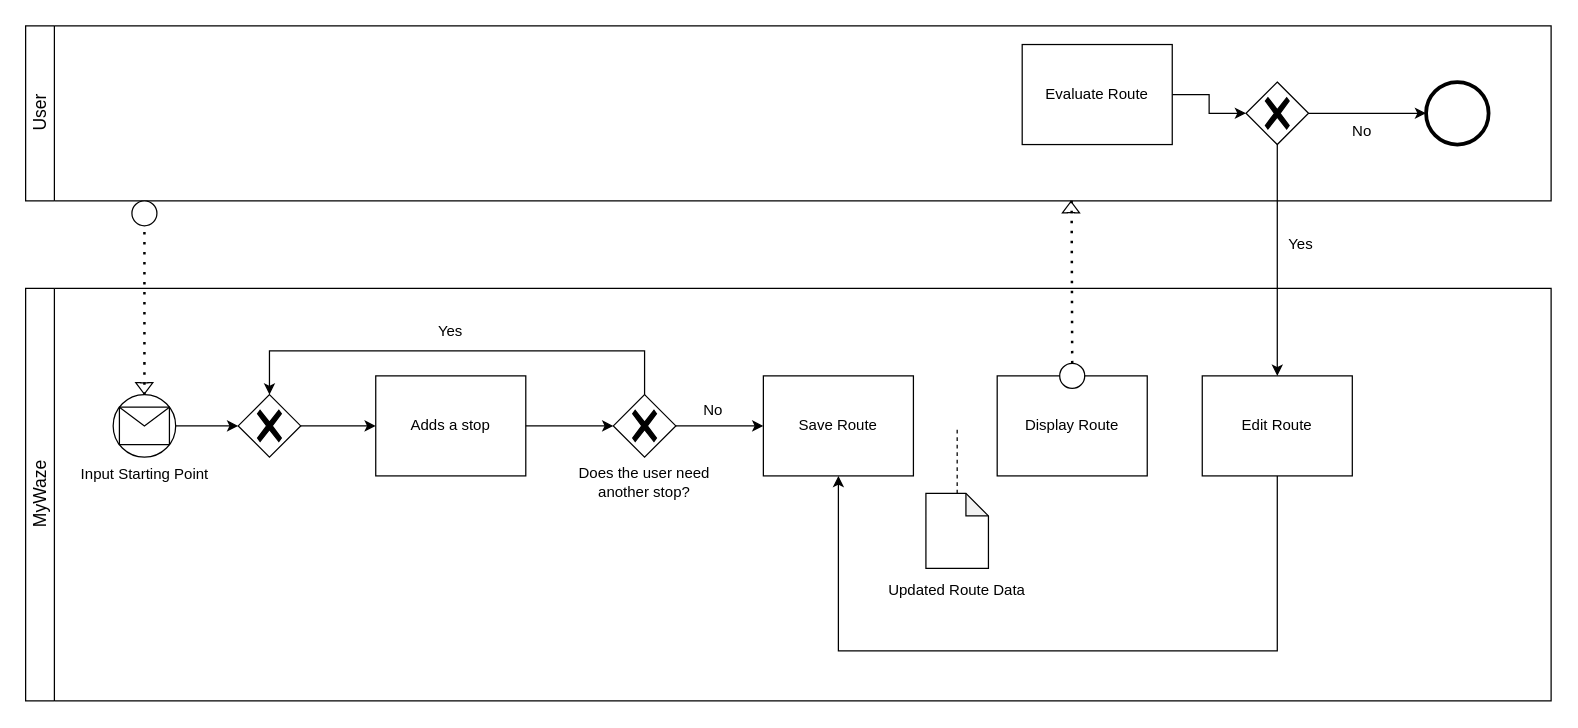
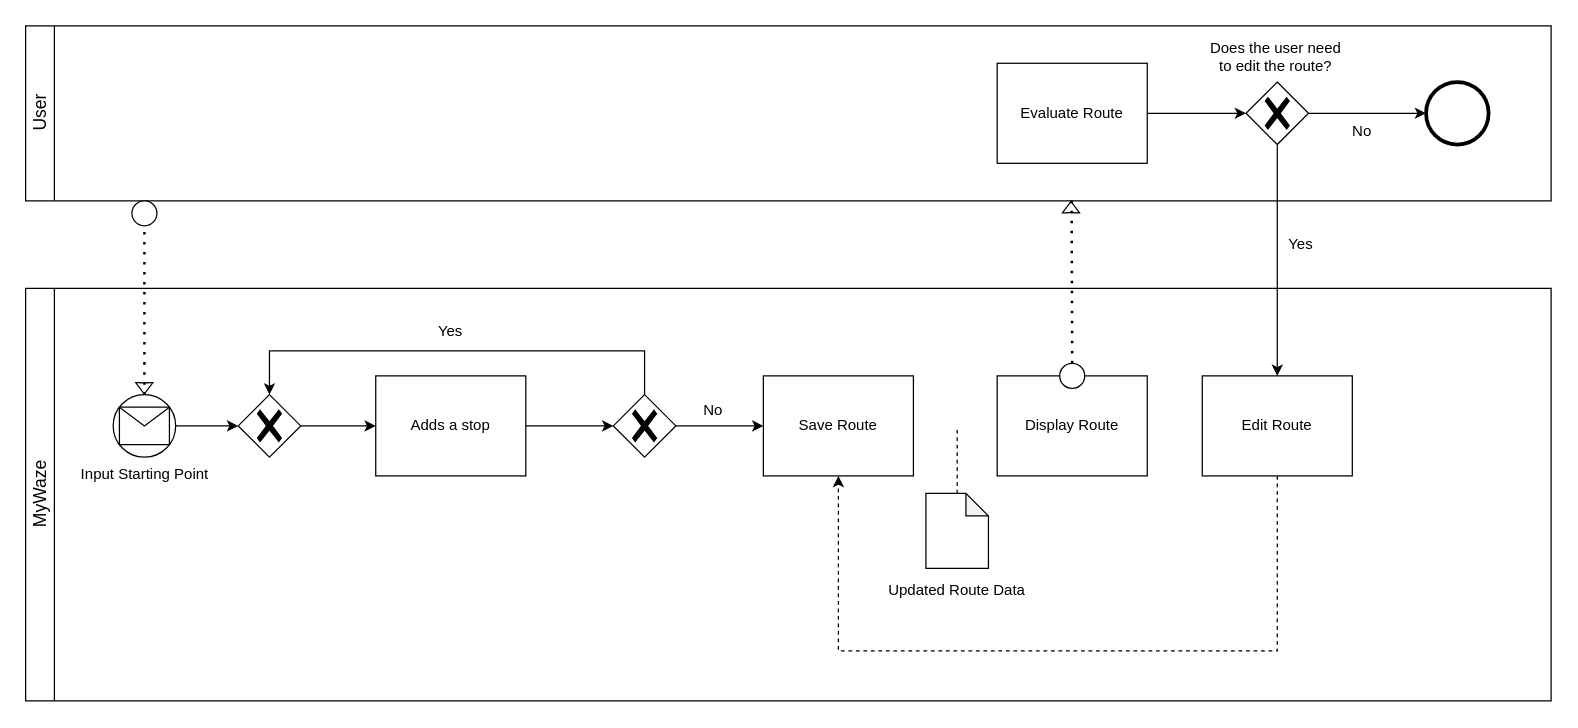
node "Does the user need to edit the route?": added
node "Evaluate Route": moved (1097, 94) -> (1072, 113)
node "Does the user need another stop?": removed
edge "Edit Route" -> "Save Route": style solid -> dashed
